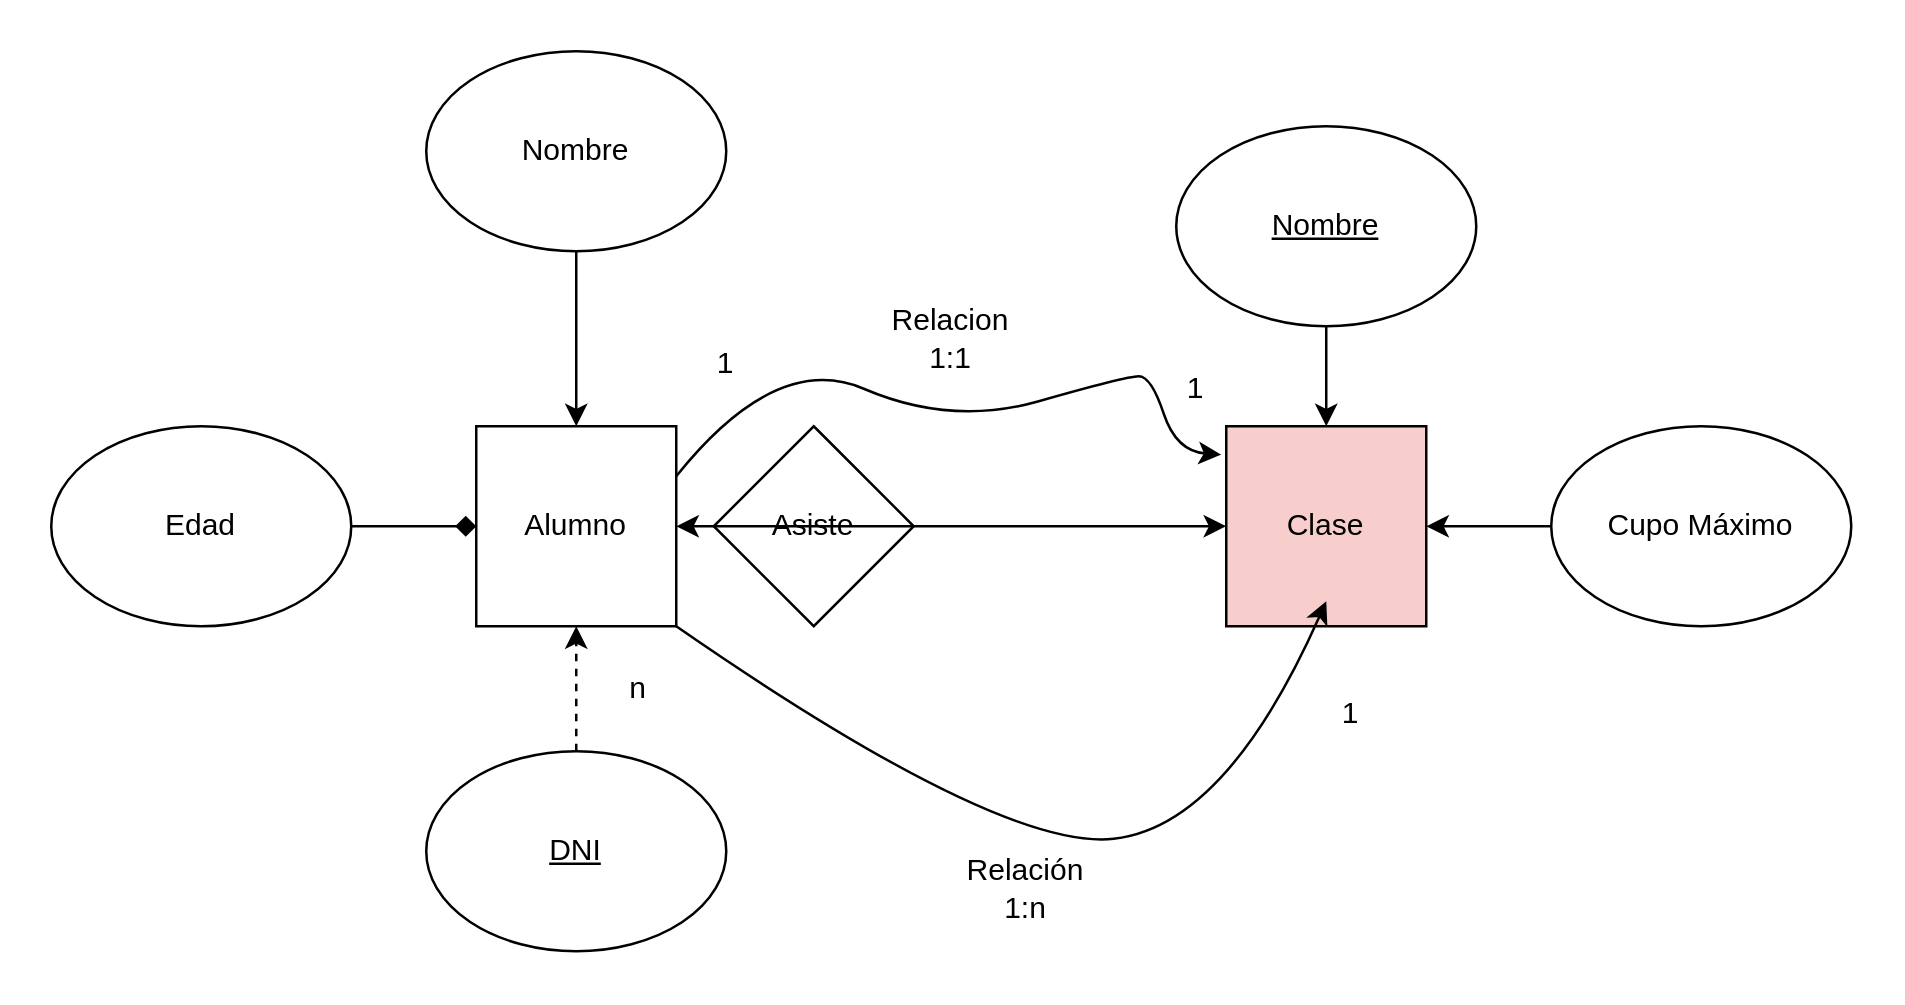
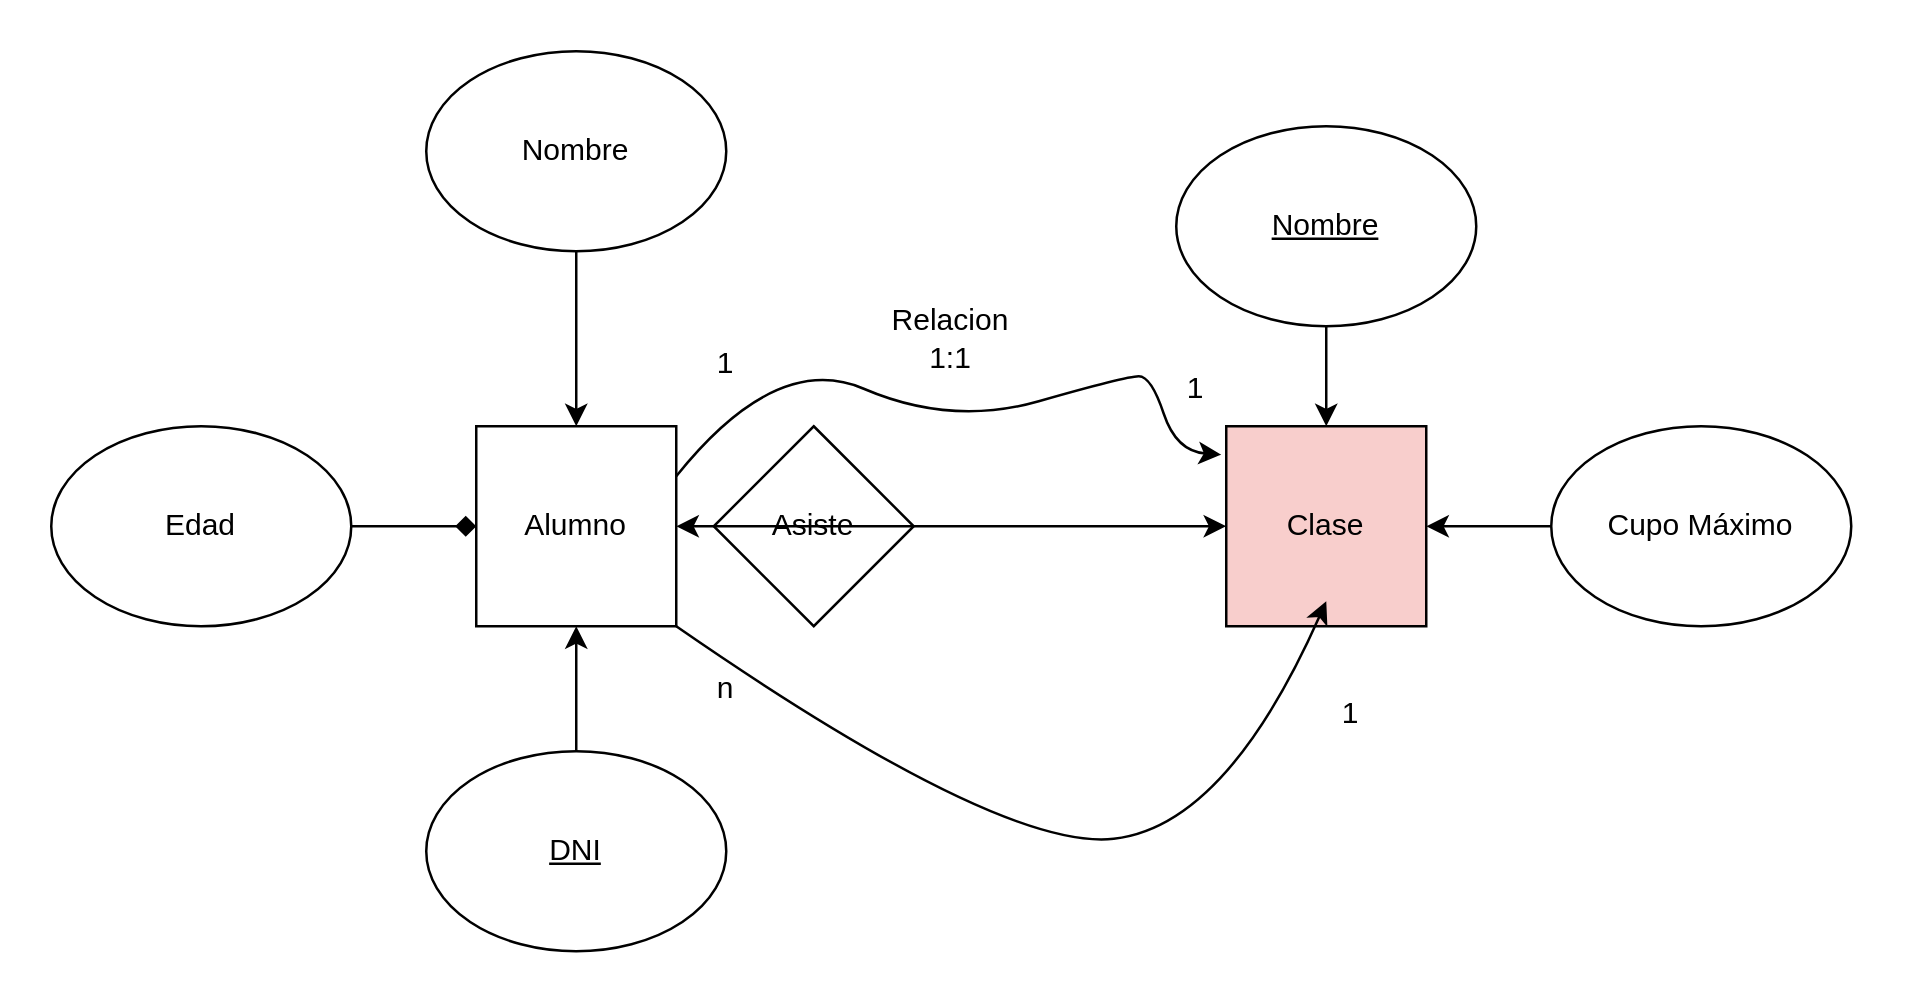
node "n": moved (639, 689) -> (726, 689)
edge "DNI" -> "Alumno": style dashed -> solid
node "Relación 1:n": removed
